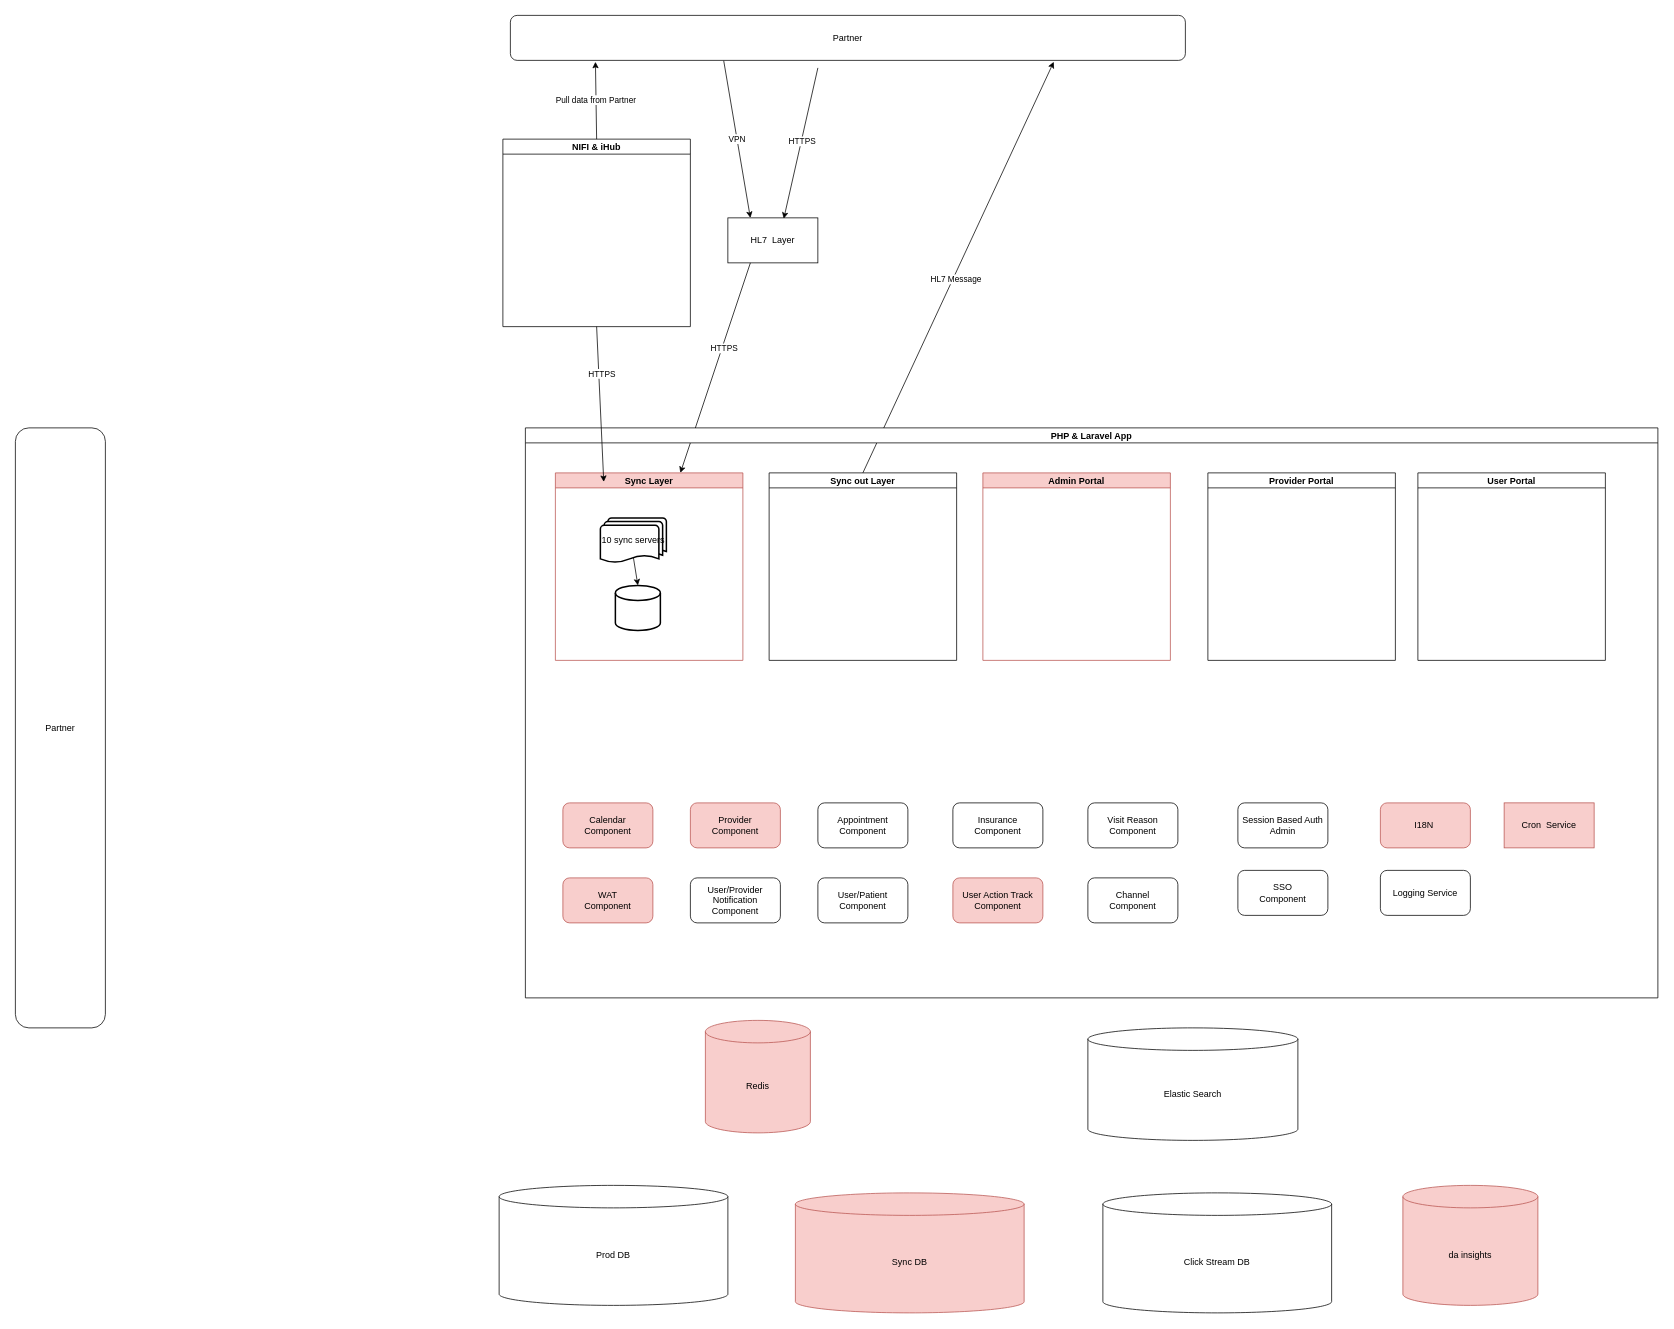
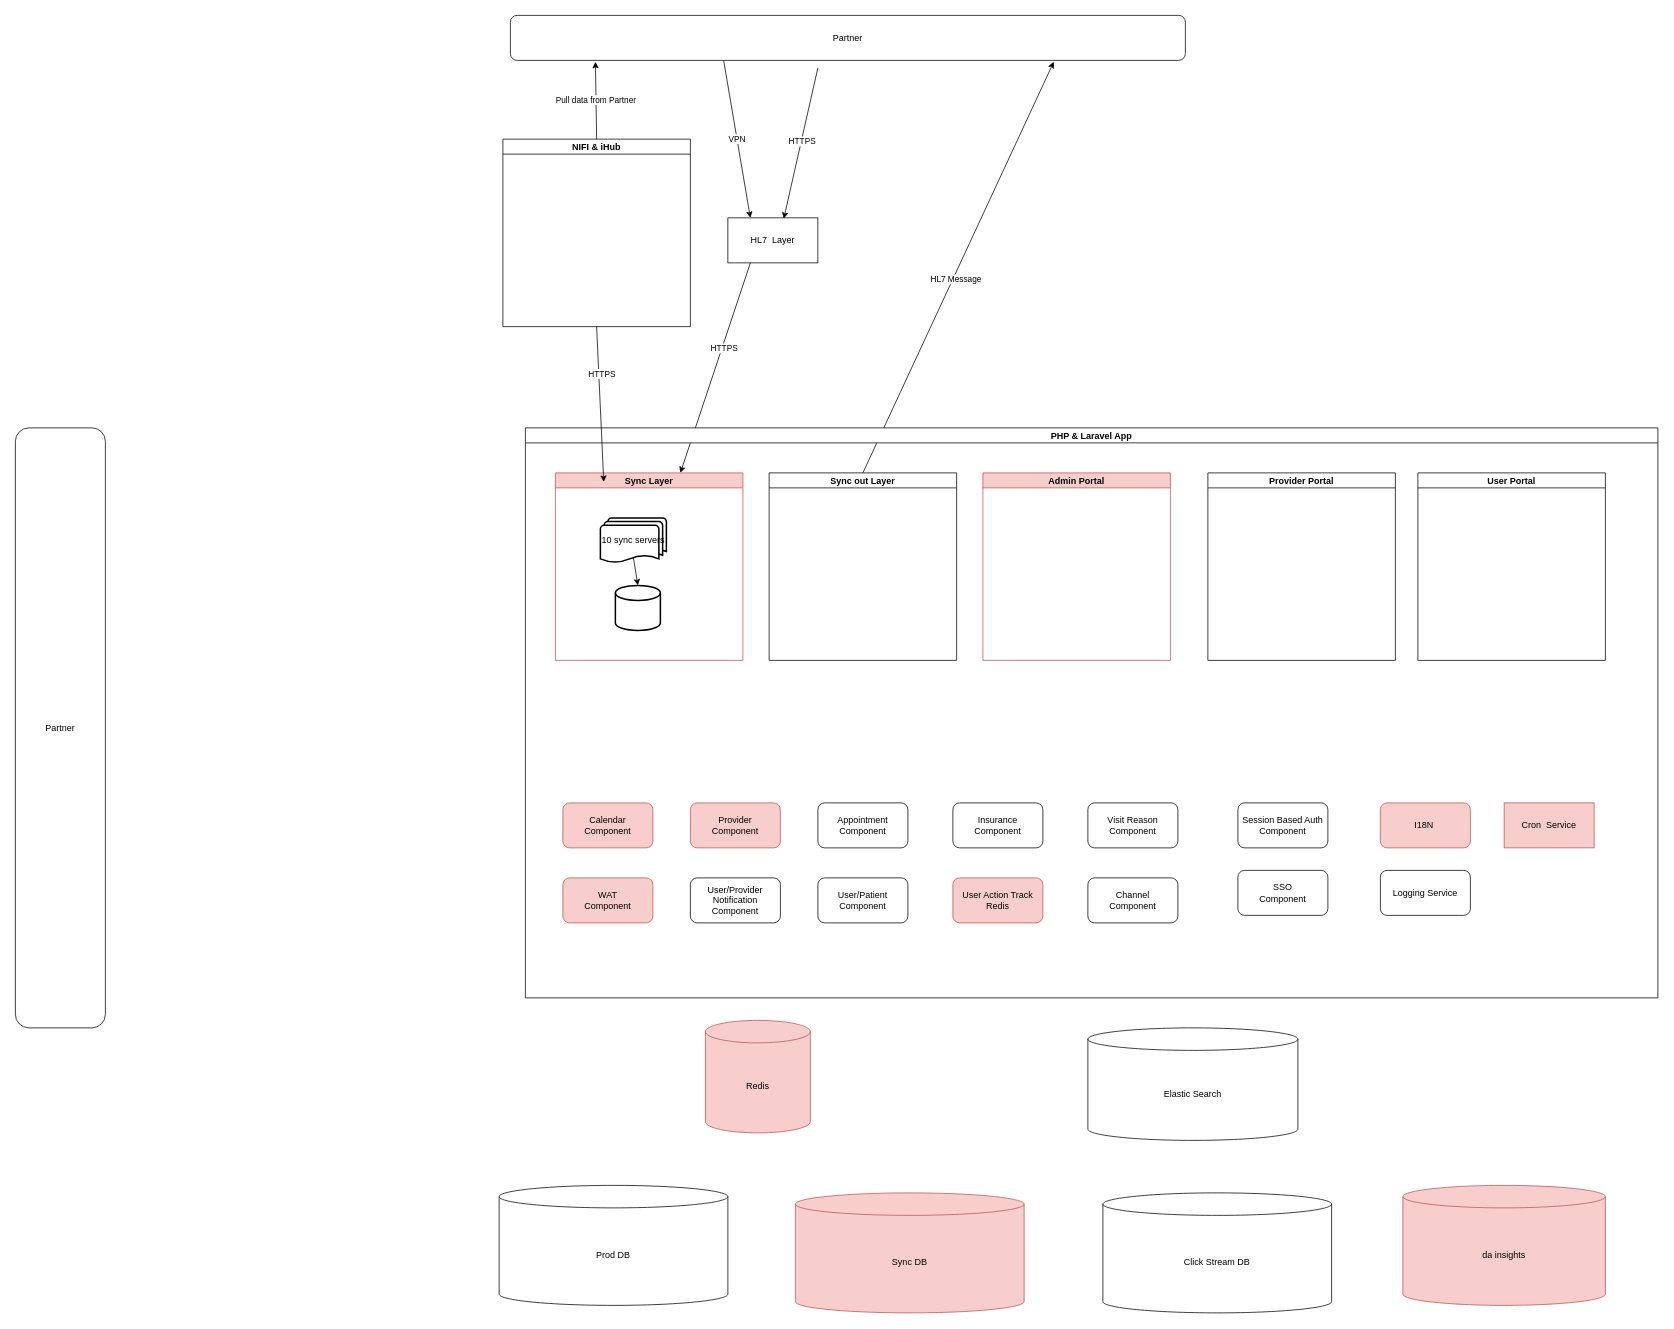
node "Session Based Auth Admin": label "Session Based Auth Admin" -> "Session Based Auth Component"
node "User Action Track Component": label "User Action Track Component" -> "User Action Track Redis"
node "da insights": size 135x120 -> 203x120
